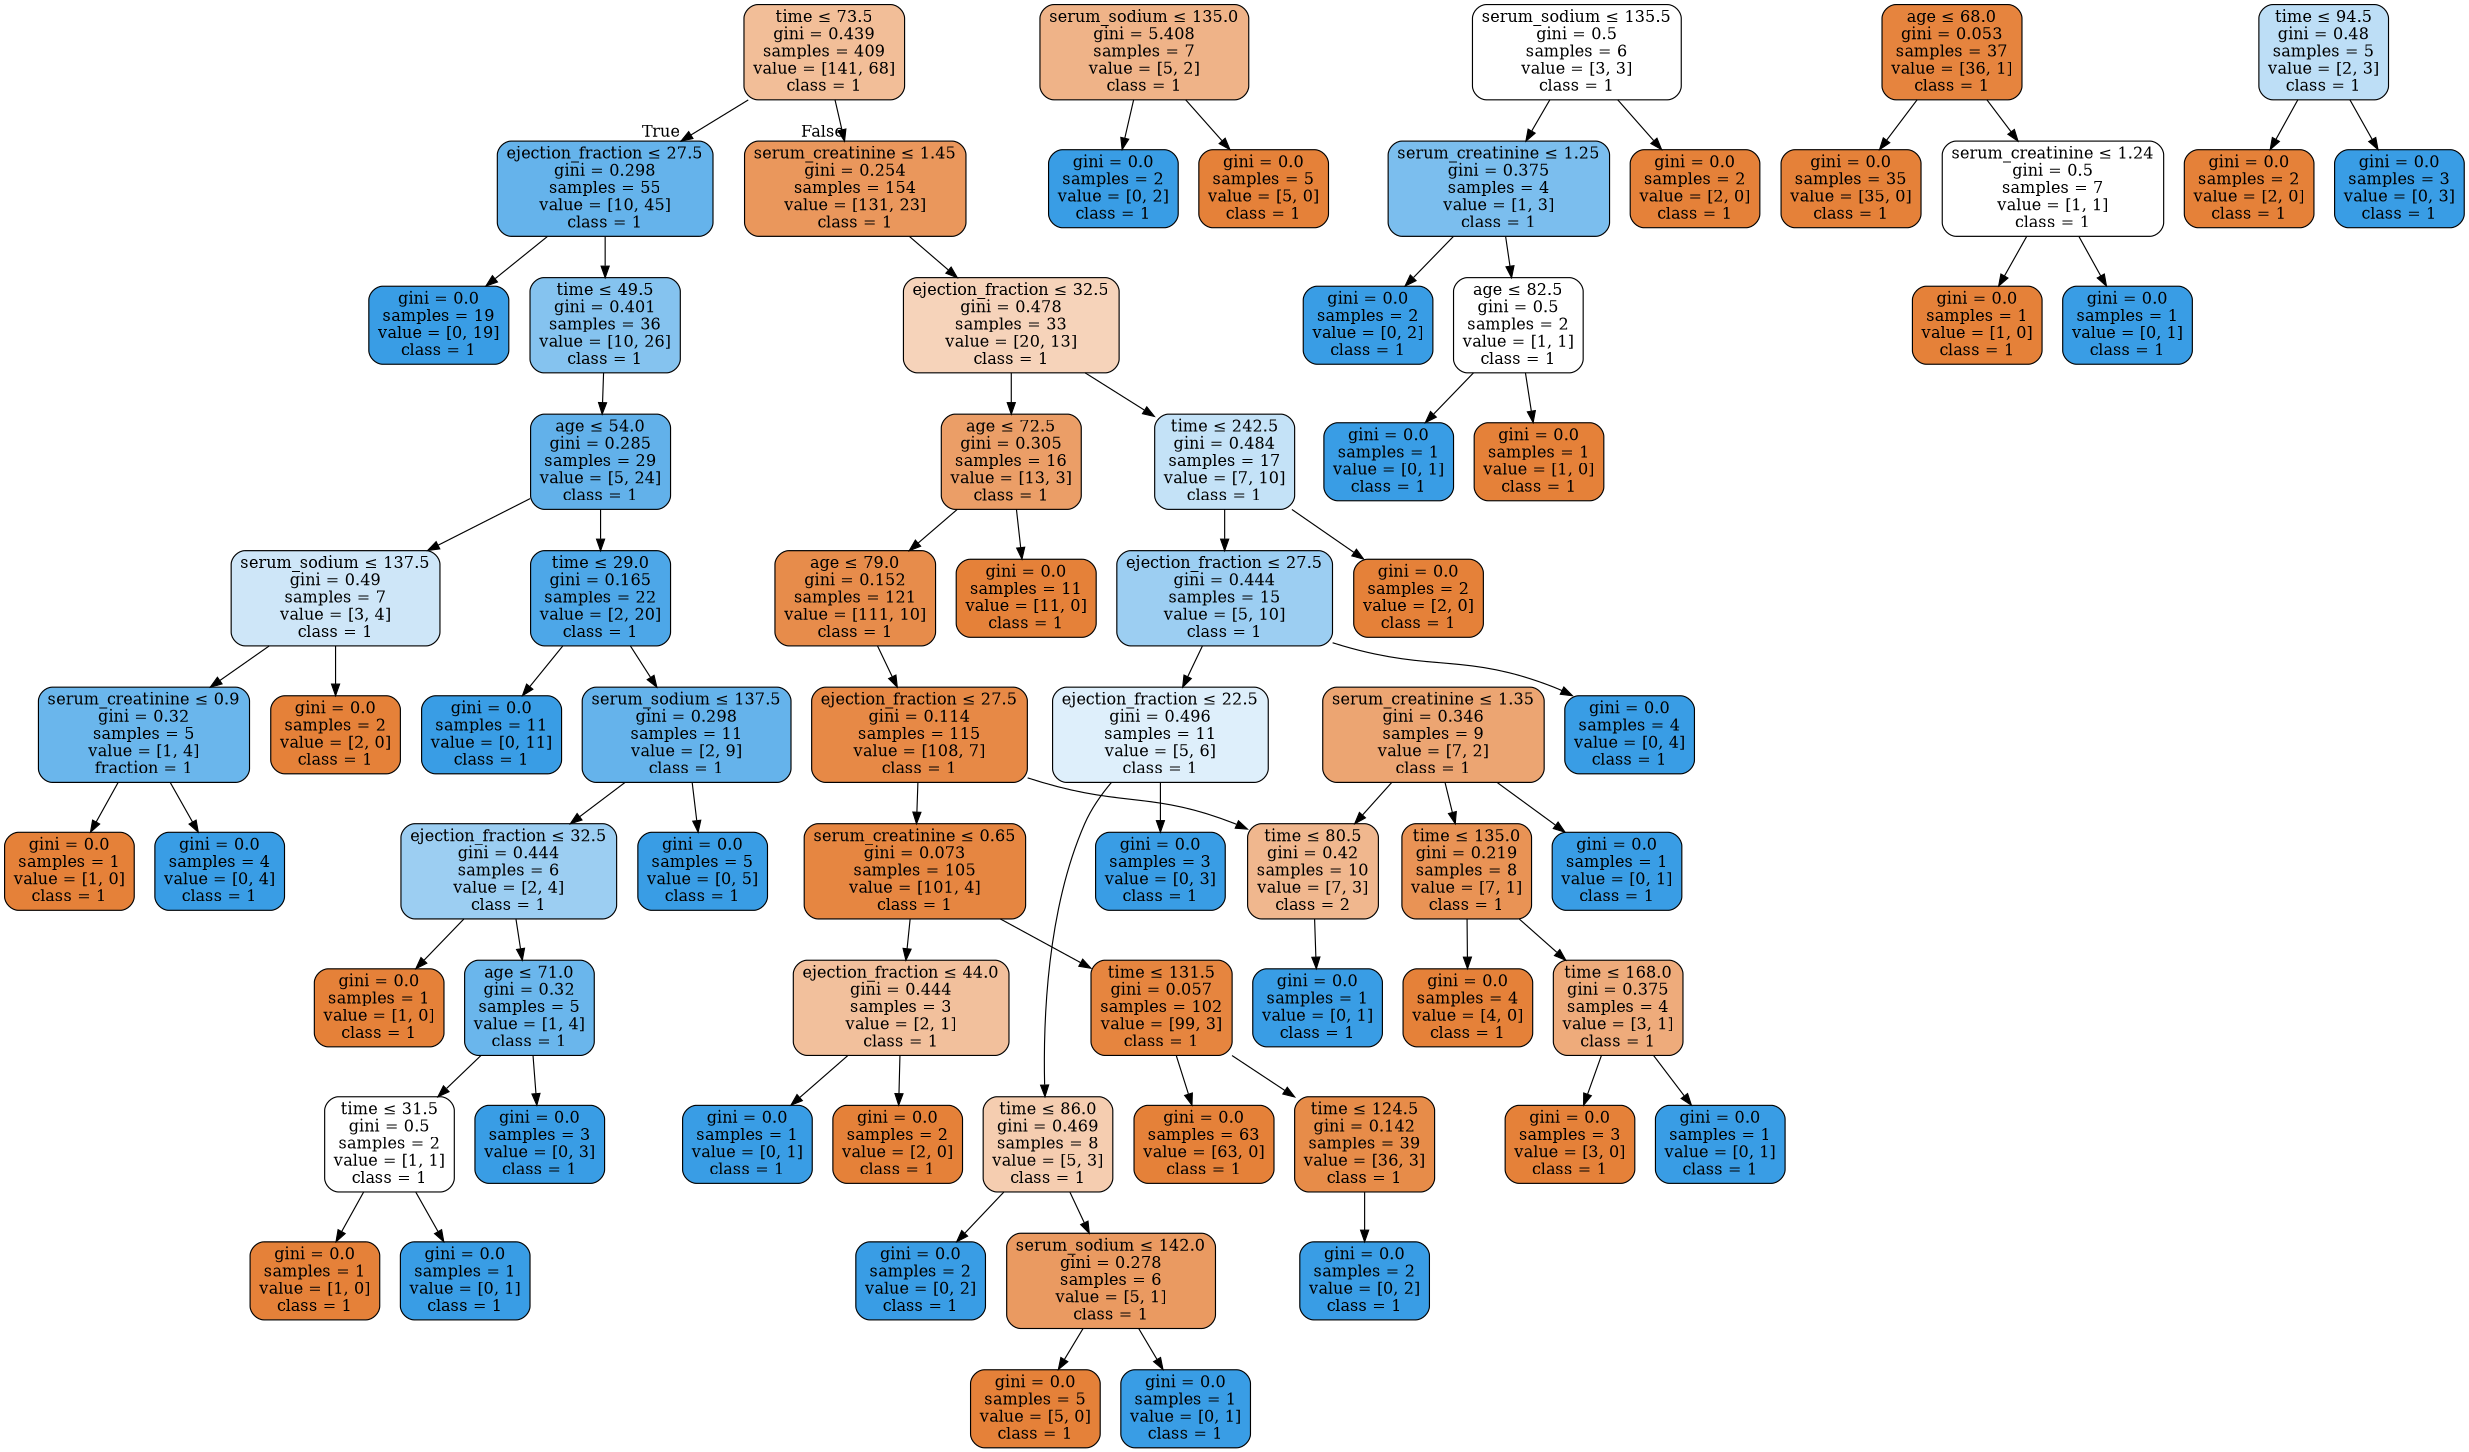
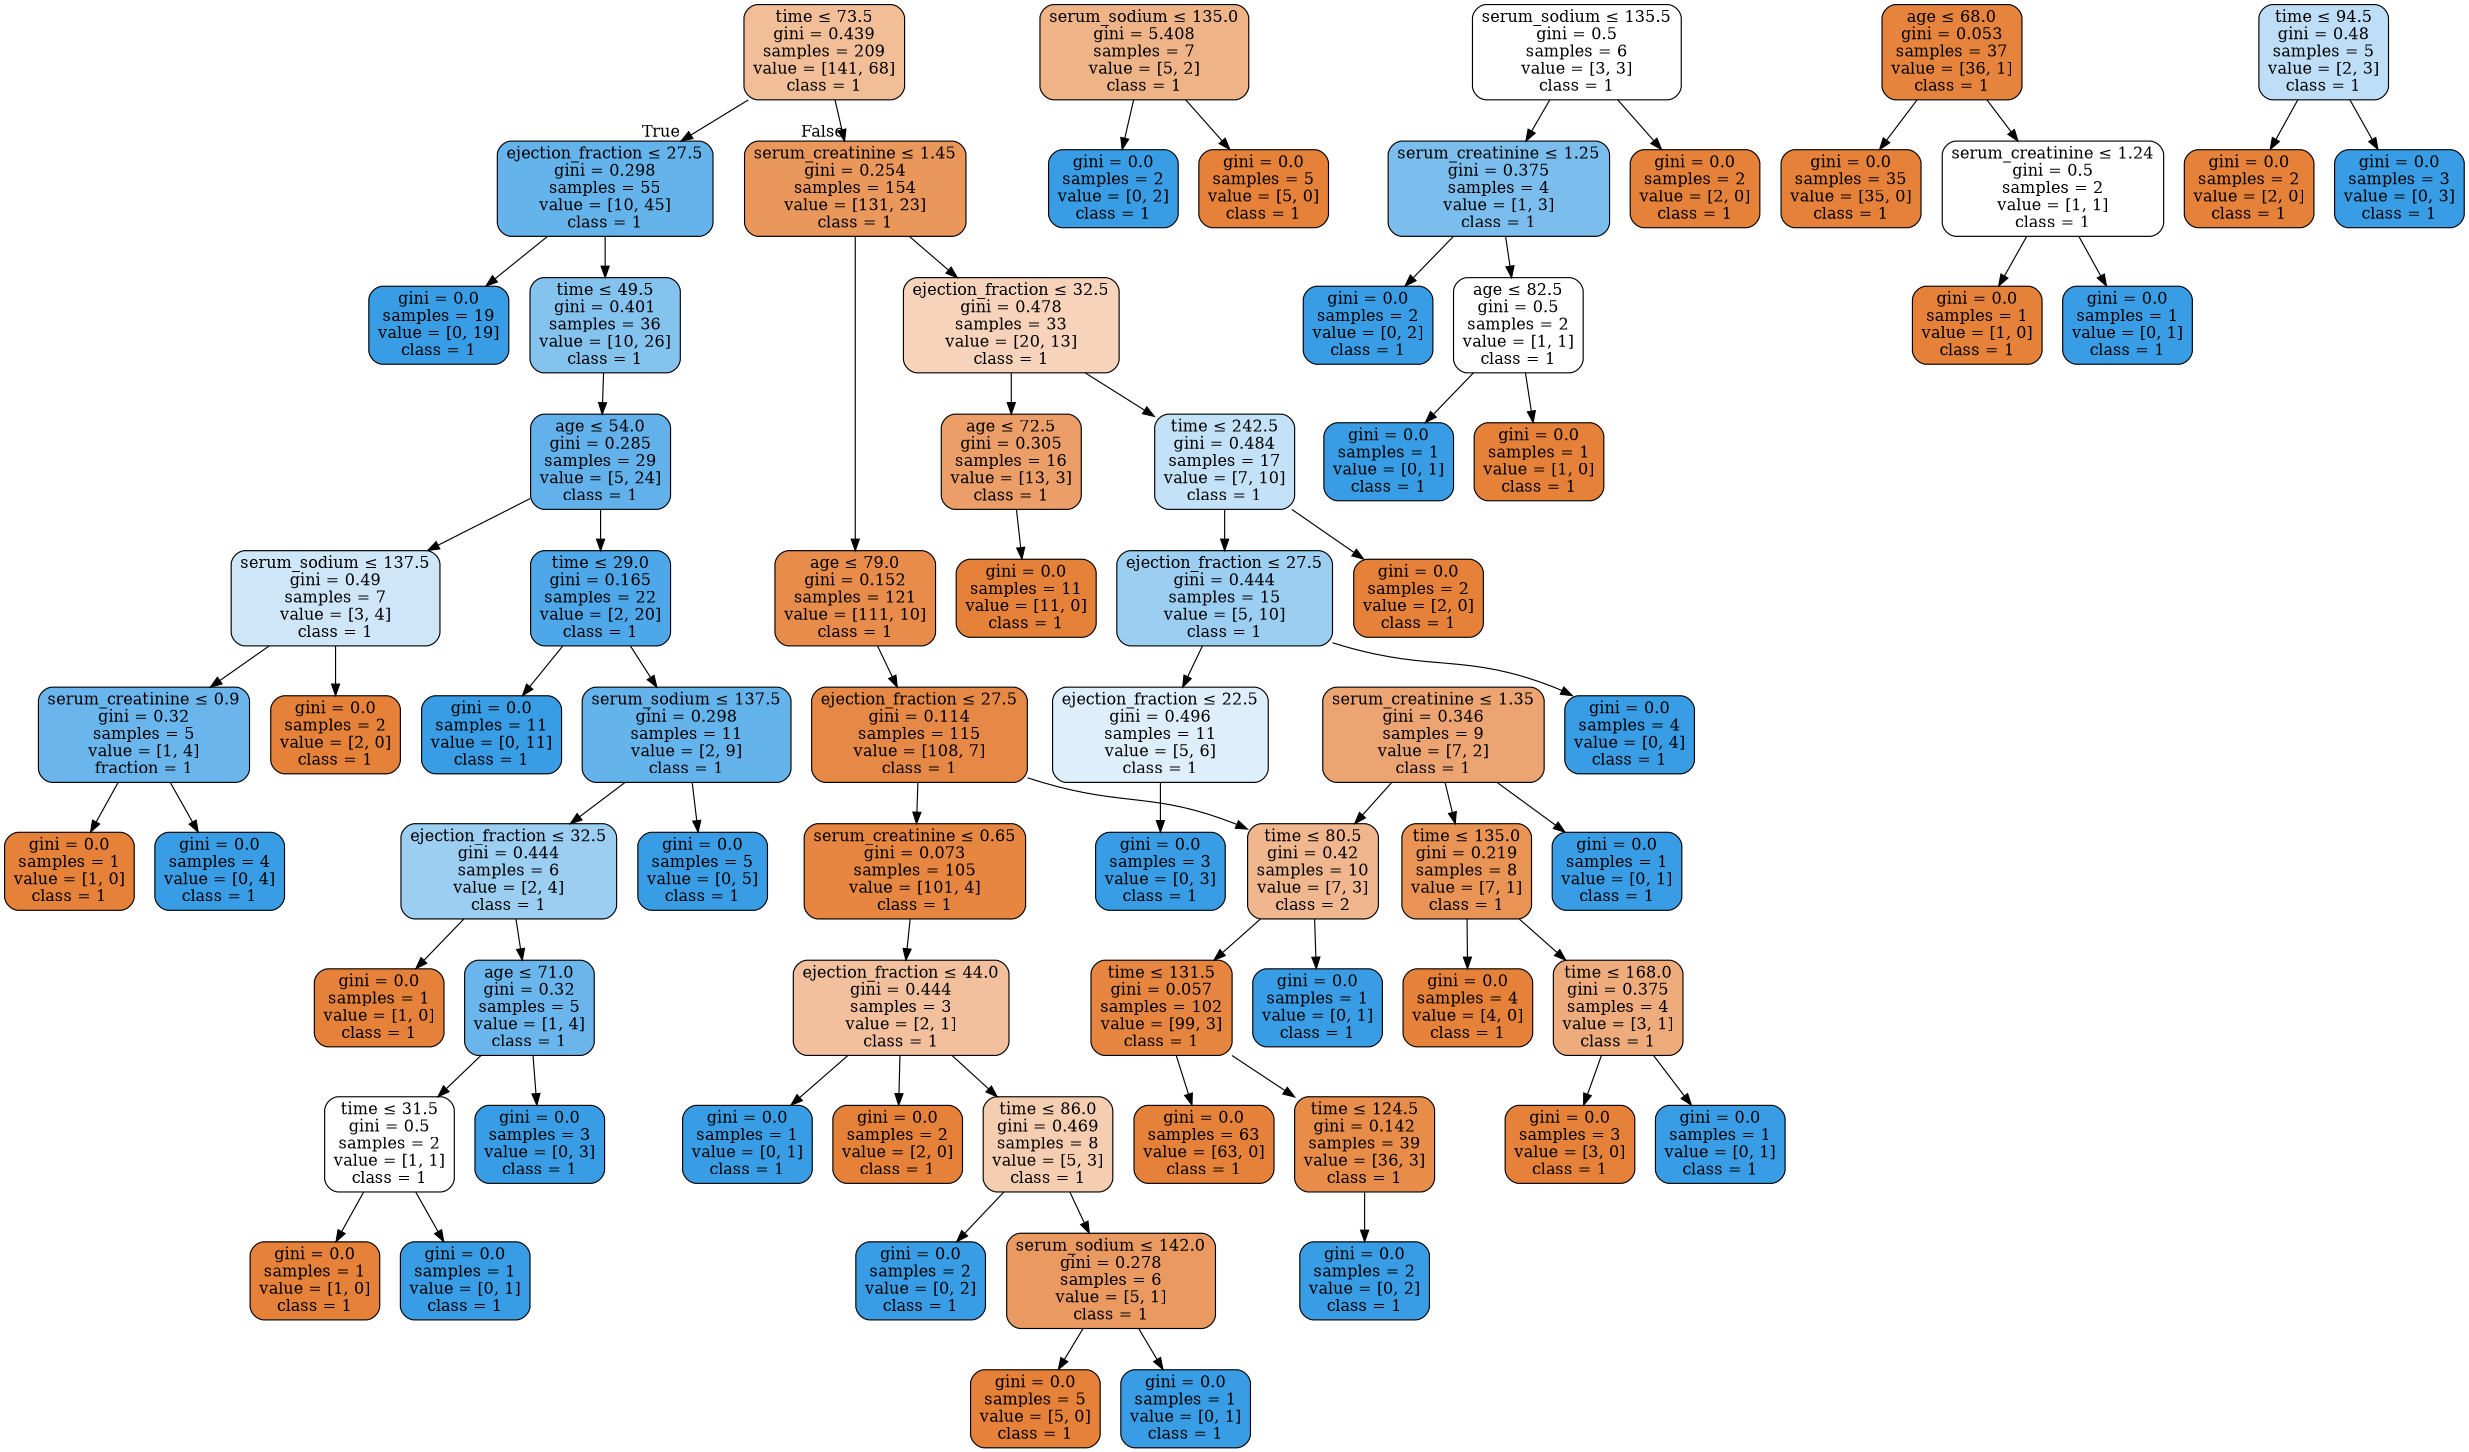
node "time ≤ 73.5": text "samples = 409" -> "samples = 209"
node "serum_creatinine ≤ 1.24": text "samples = 7" -> "samples = 2"
edge "age ≤ 72.5" -> "age ≤ 79.0": now "serum_creatinine ≤ 1.45" -> "age ≤ 79.0"
edge "ejection_fraction ≤ 22.5" -> "time ≤ 86.0": now "ejection_fraction ≤ 44.0" -> "time ≤ 86.0"
edge "serum_creatinine ≤ 0.65" -> "time ≤ 131.5": now "time ≤ 80.5" -> "time ≤ 131.5"
